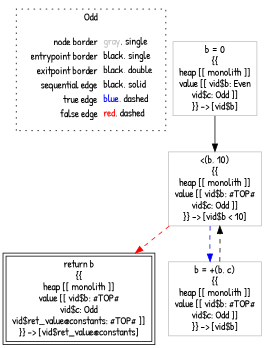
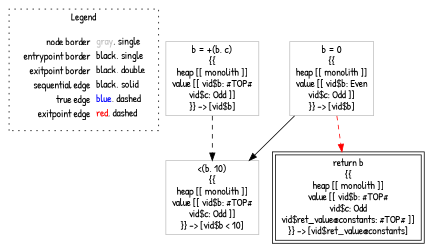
cluster "Odd": label "Odd" -> "Legend"
node "node border": text "false edge" -> "exitpoint edge"
edge "<(b, 10)" -> "return b": now "b = 0" -> "return b"
edge "<(b, 10)" -> "b = +(b, c)": removed
